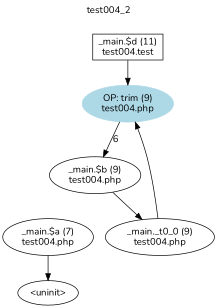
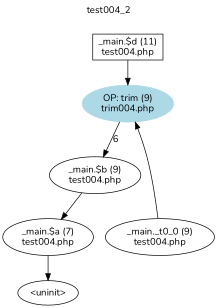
node "_main.$d (11) test004.test": label "_main.$d (11) test004.test" -> "_main.$d (11) test004.php"
node "OP: trim (9) test004.php": label "OP: trim (9) test004.php" -> "OP: trim (9) trim004.php"
edge "_main.$b (9) test004.php" -> "_main._t0_0 (9) test004.php": now "_main.$b (9) test004.php" -> "_main.$a (7) test004.php"
